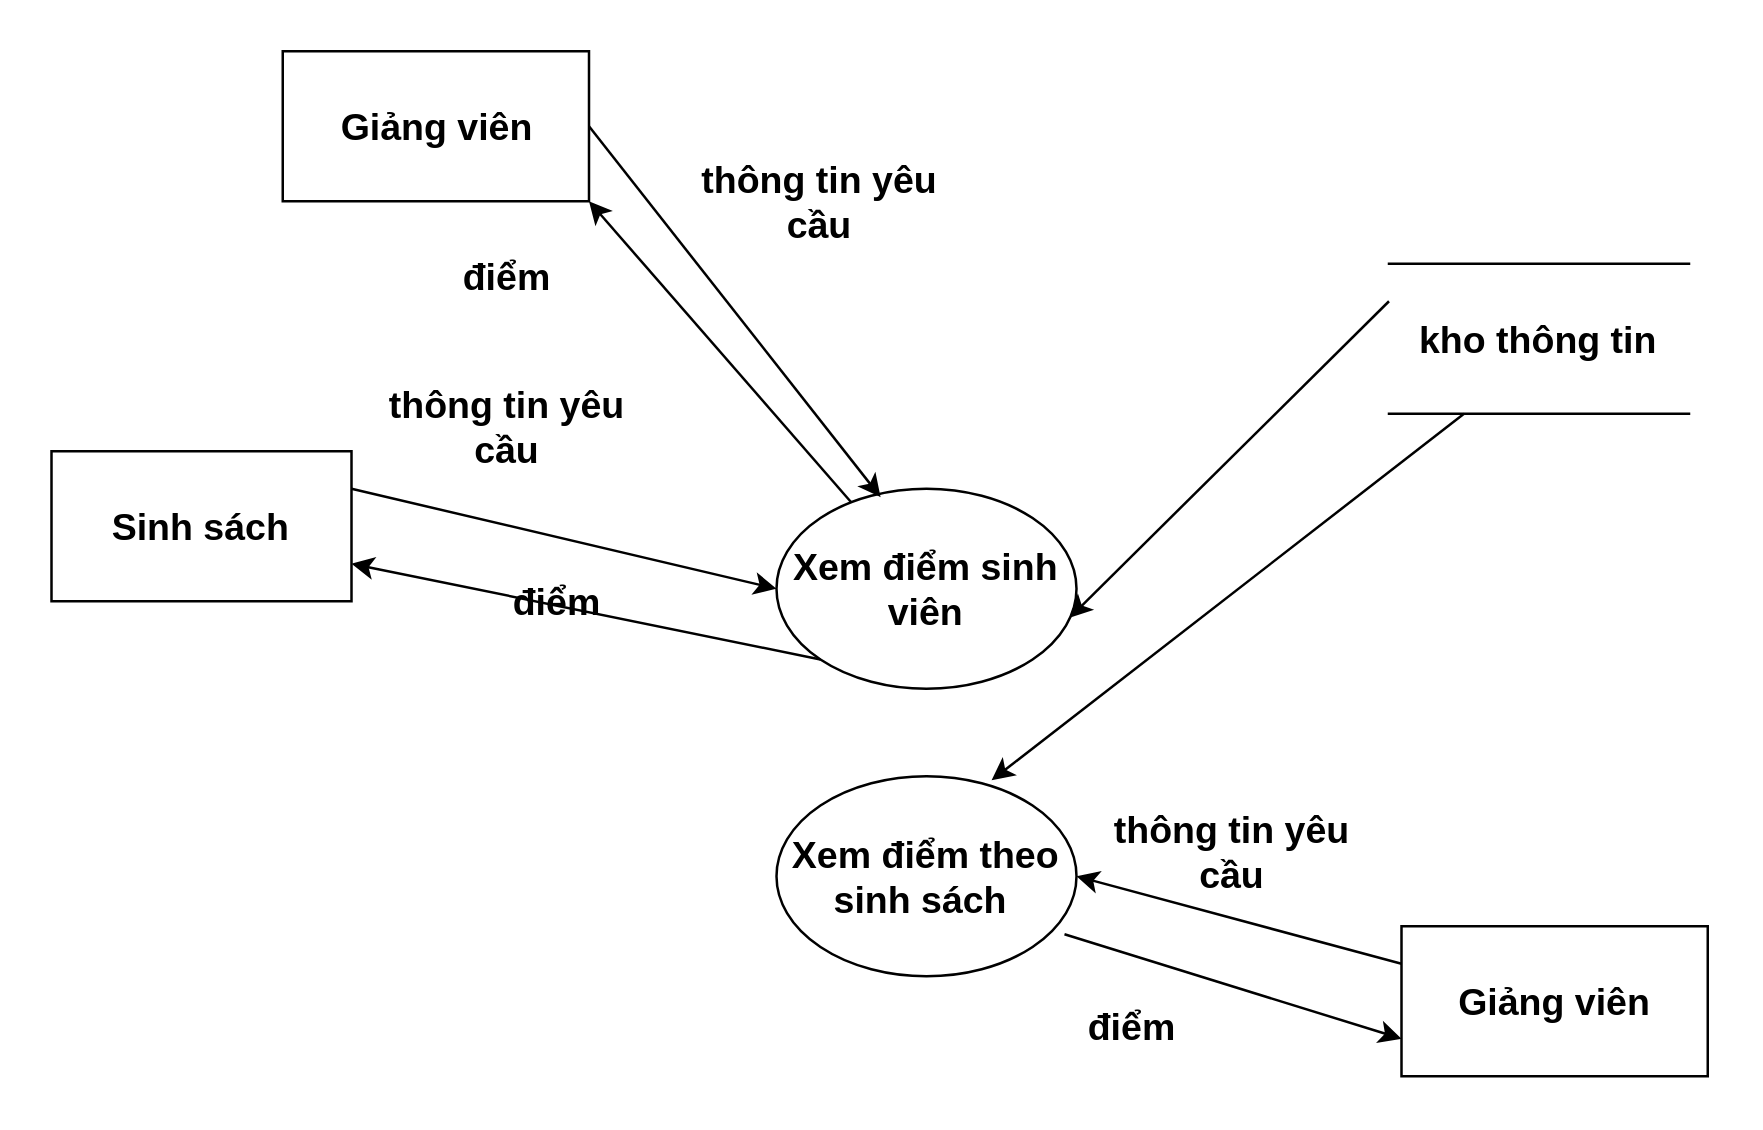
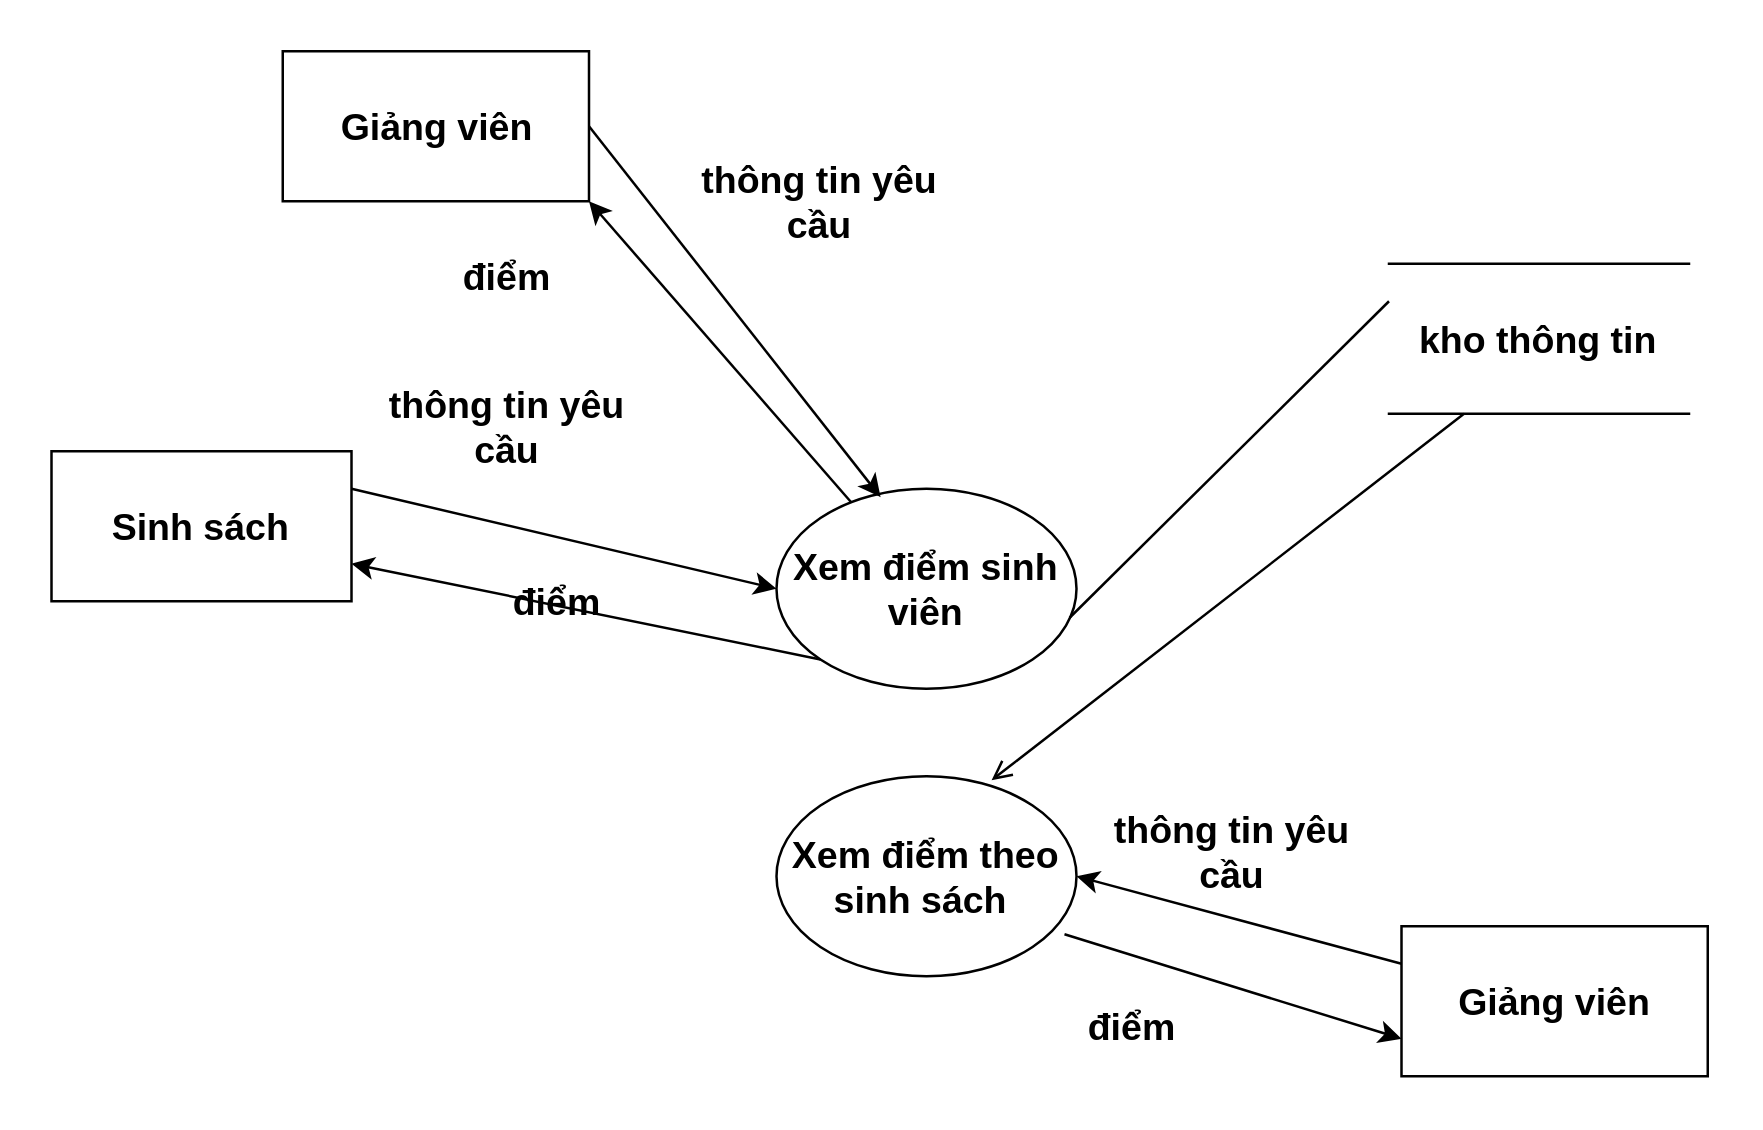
edge "kho thông tin" -> "Xem điểm sinh viên": arrowhead classic -> none
edge "kho thông tin" -> "Xem điểm theo sinh sách": arrowhead classic -> open
